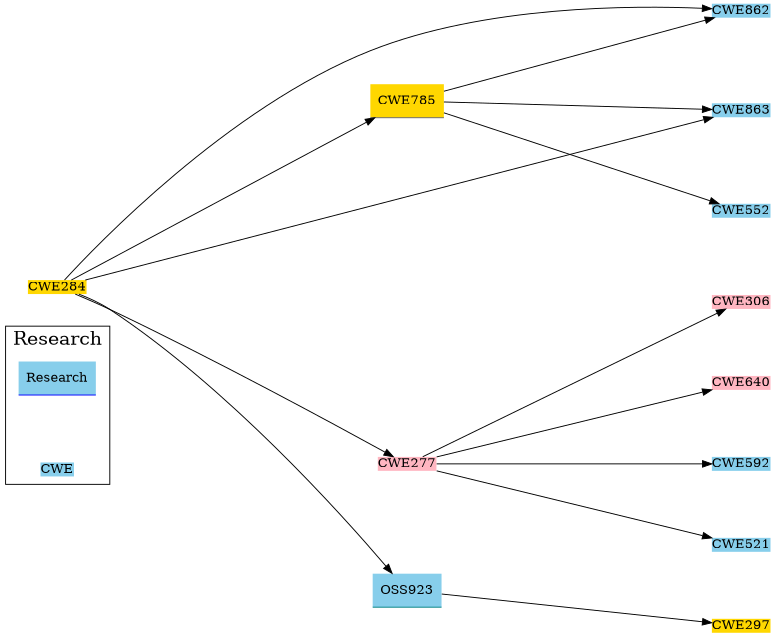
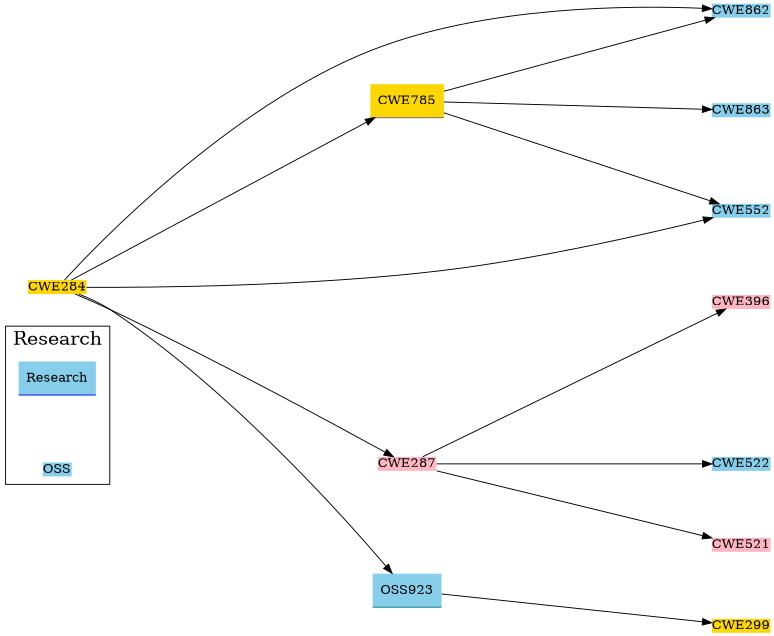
edge "CWE284" -> "CWE863": now "CWE284" -> "CWE552"
node "CWE306": label "CWE306" -> "CWE396"
node "CWE640": removed
node "CWE277": label "CWE277" -> "CWE287"
node "CWE592": label "CWE592" -> "CWE522"
node "CWE": label "CWE" -> "OSS"
node "CWE521": fillcolor skyblue -> lightpink
node "CWE297": label "CWE297" -> "CWE299"
